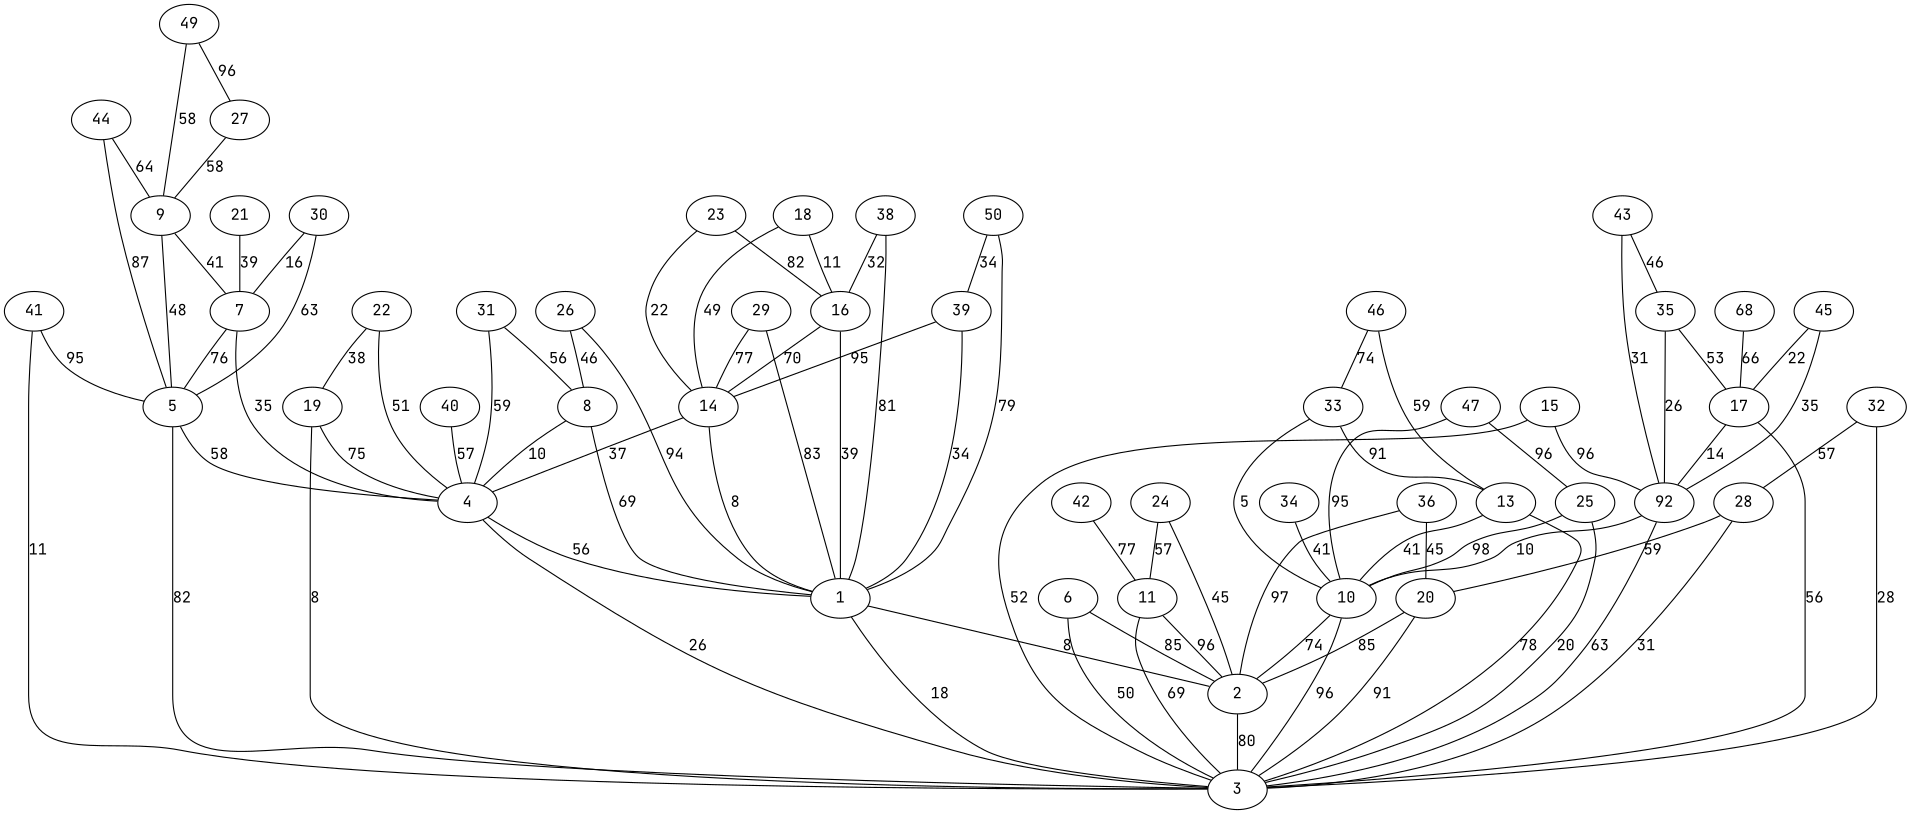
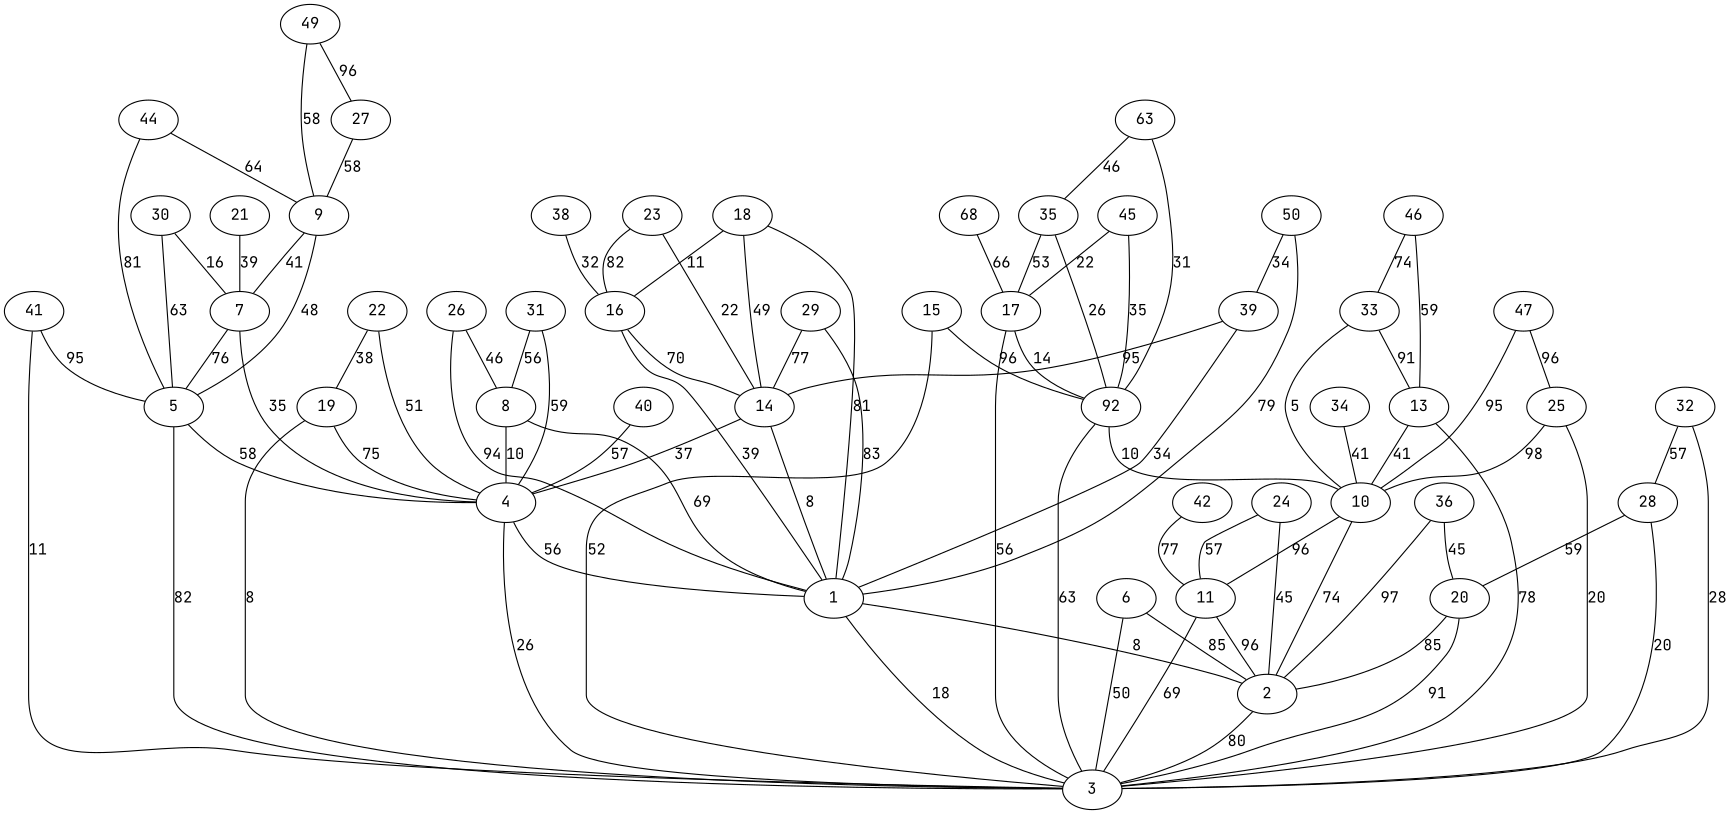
node "43": label "43" -> "63"
edge "44" -- "5": label "87" -> "81"
edge "38" -- "1": now "18" -- "1"
edge "28" -- "3": label "31" -> "20"
edge "10" -- "3": now "10" -- "11"
